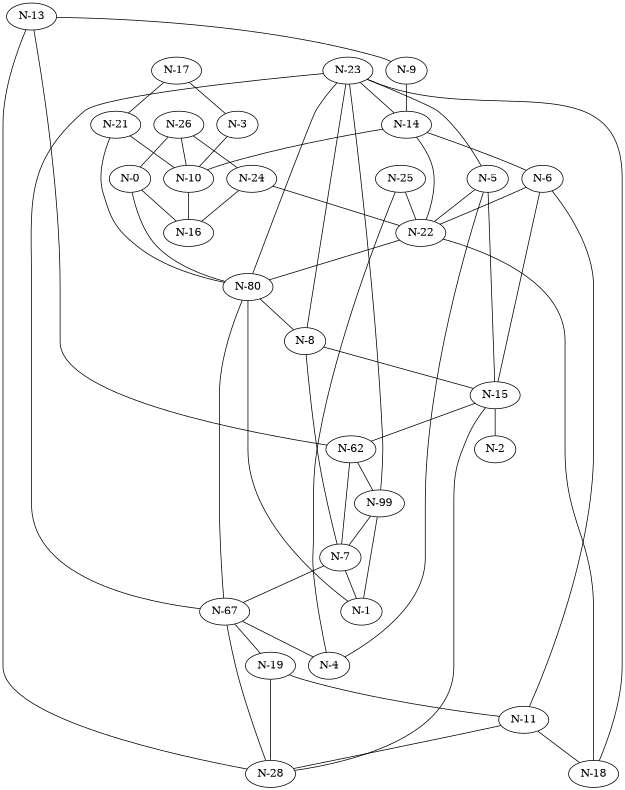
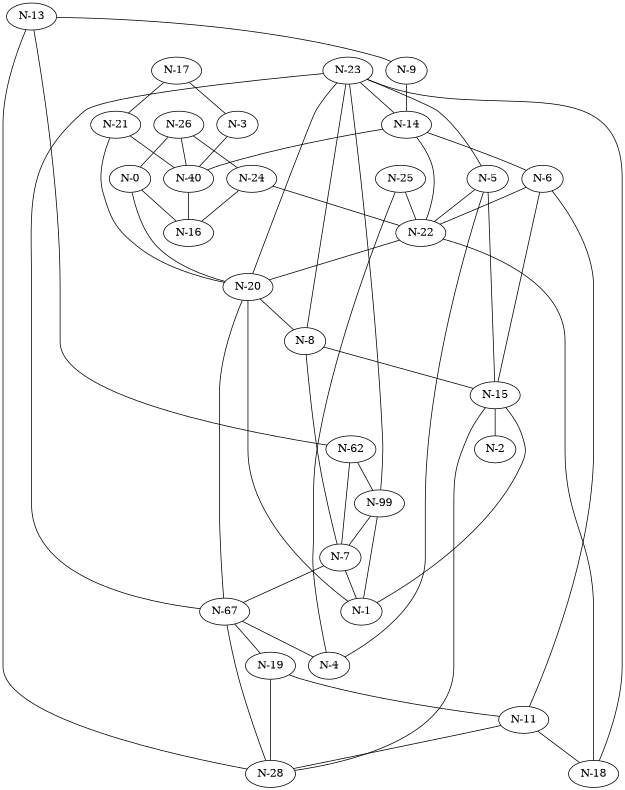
node "N-10": label "N-10" -> "N-40"
node "N-80": label "N-80" -> "N-20"
edge "N-15" -- "N-62": now "N-15" -- "N-1"
